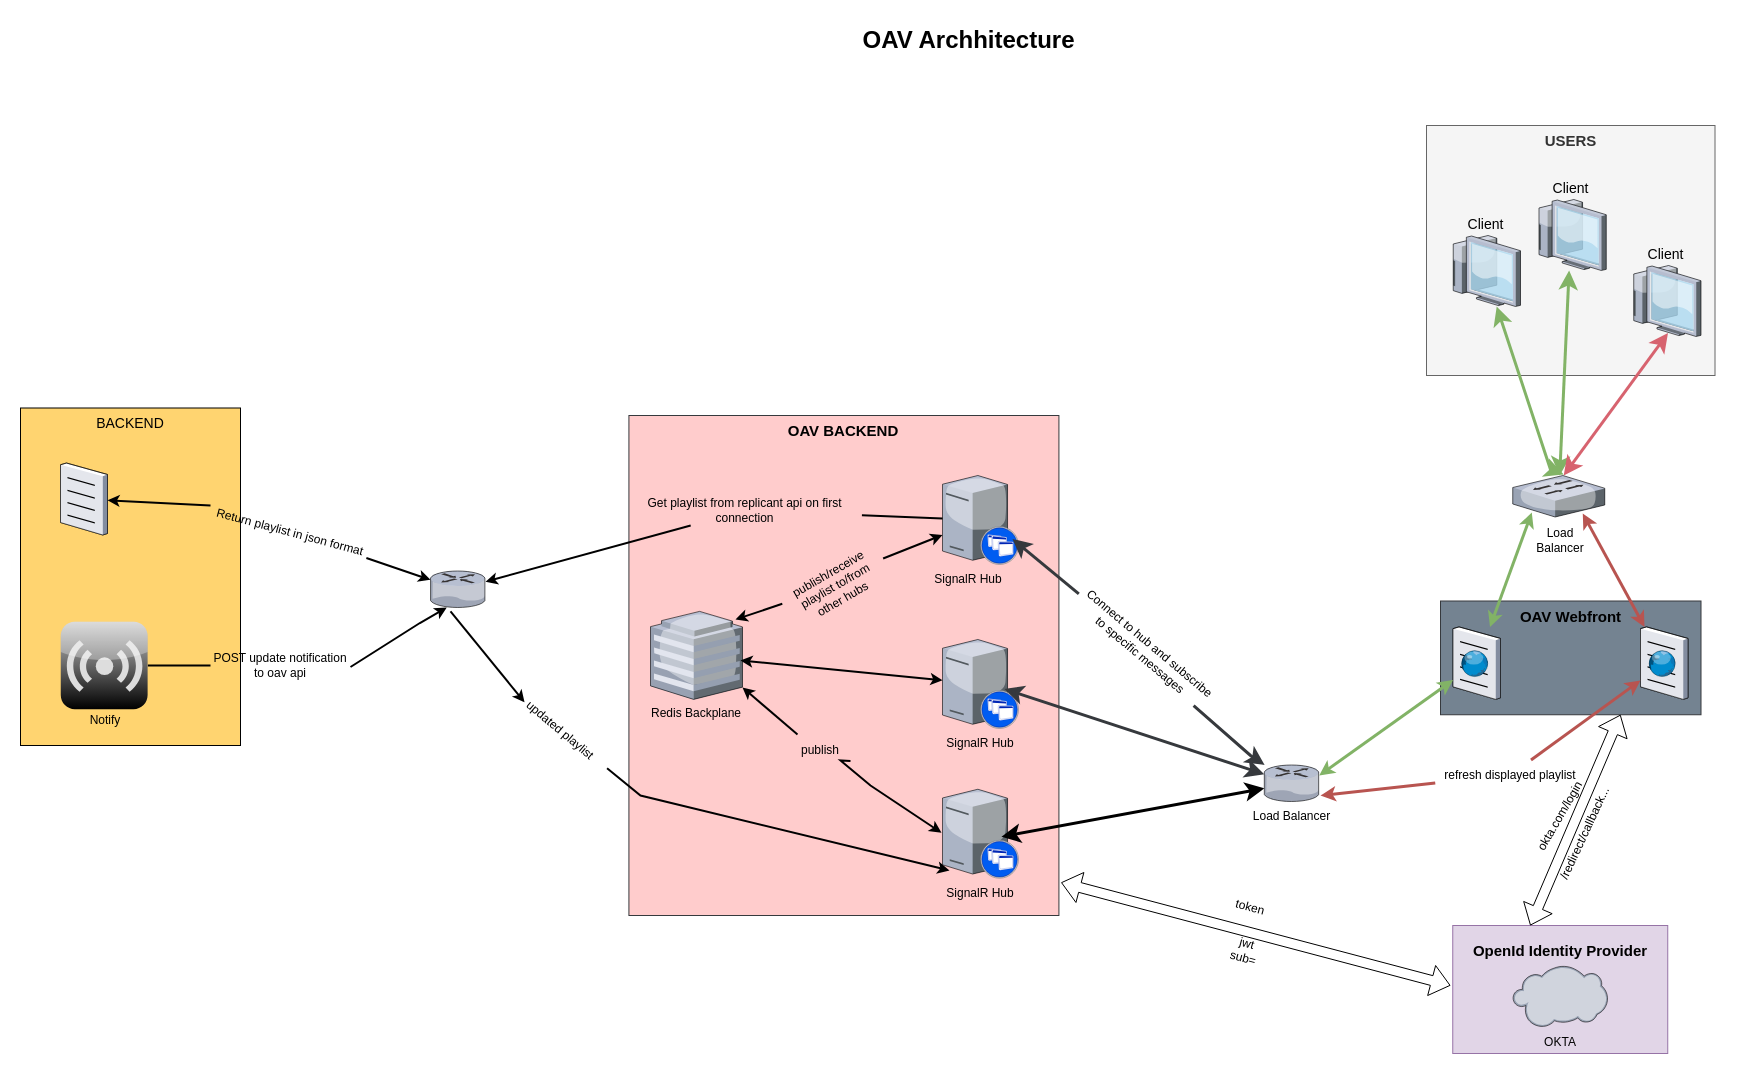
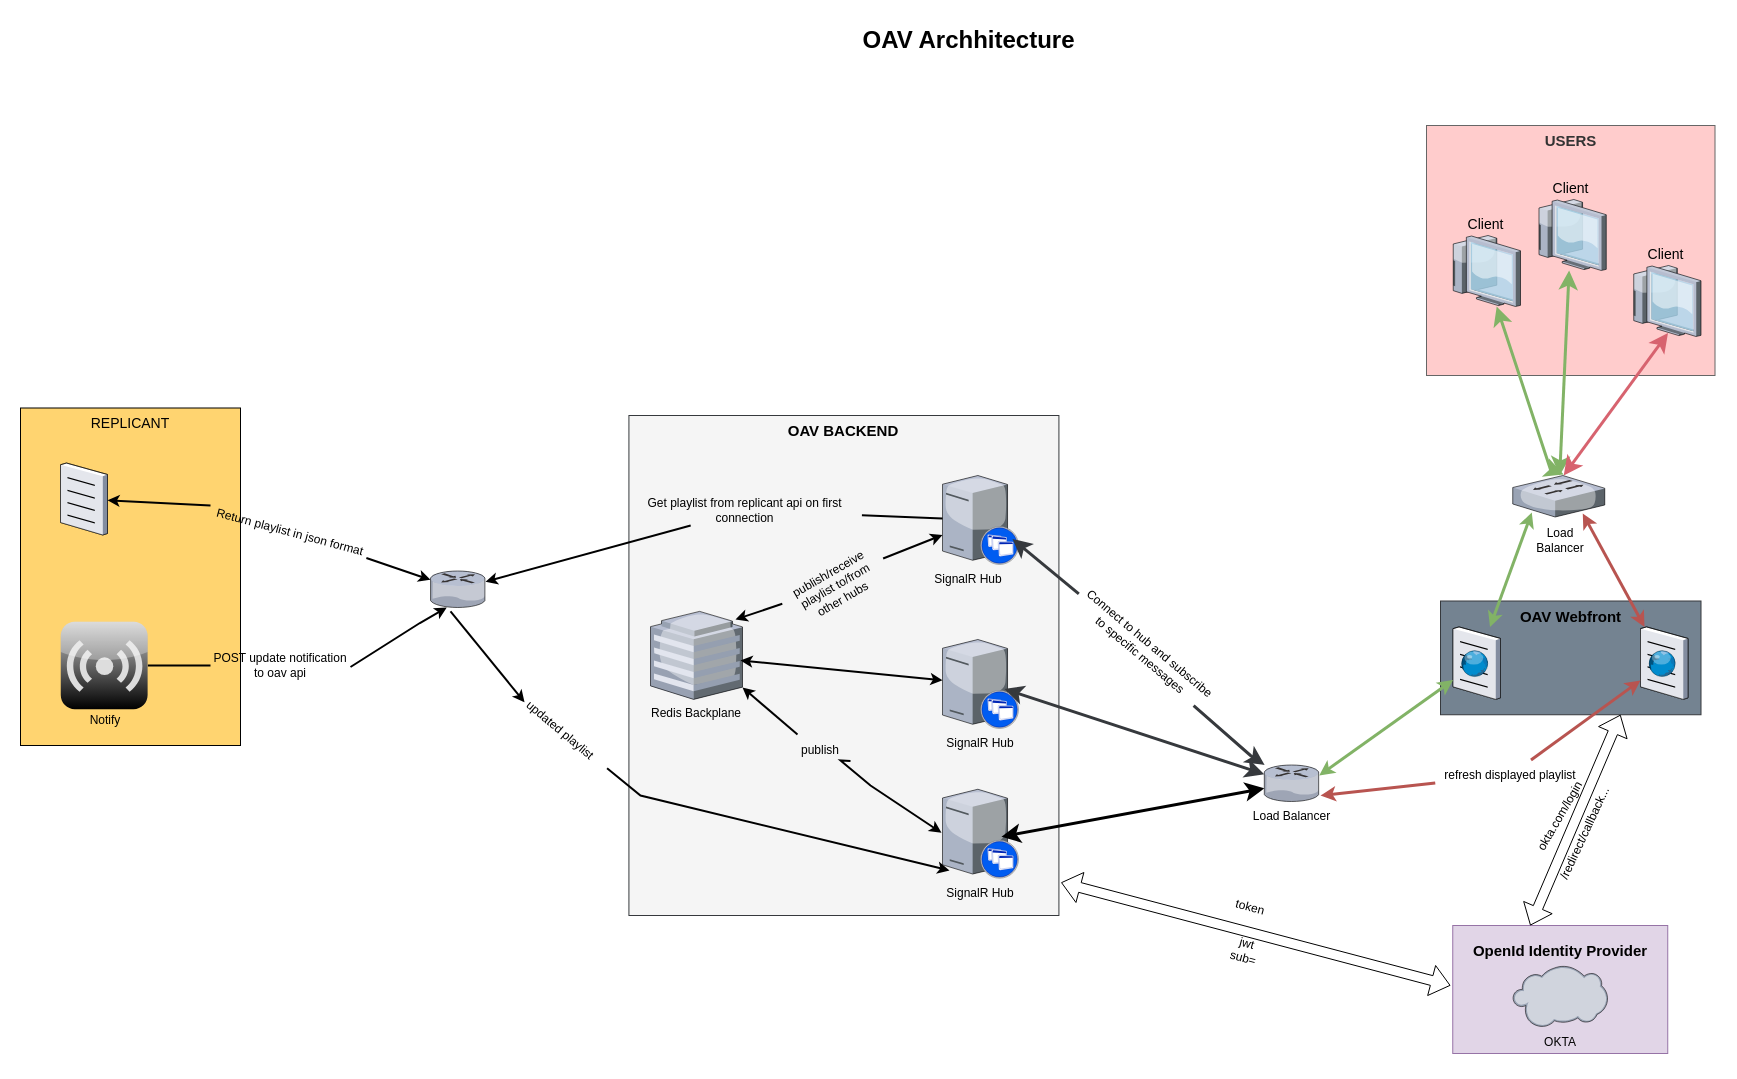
node "USERS": fillcolor #f5f5f5 -> #ffcccc
node "BACKEND": label "BACKEND" -> "REPLICANT"
node "OAV BACKEND": fillcolor #ffcccc -> #f5f5f5
